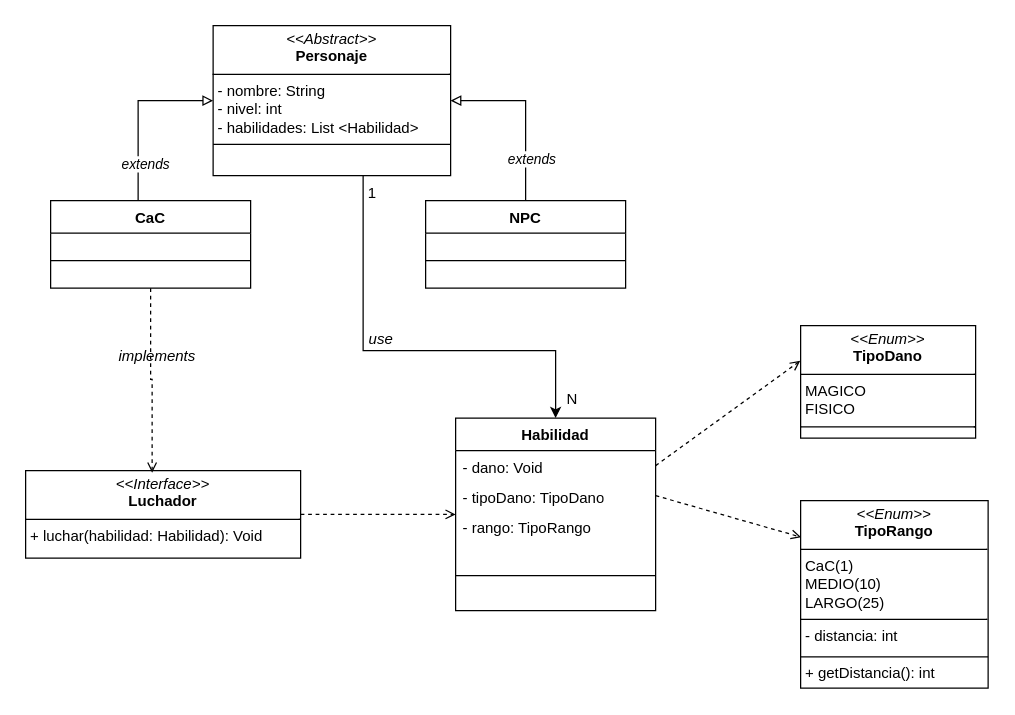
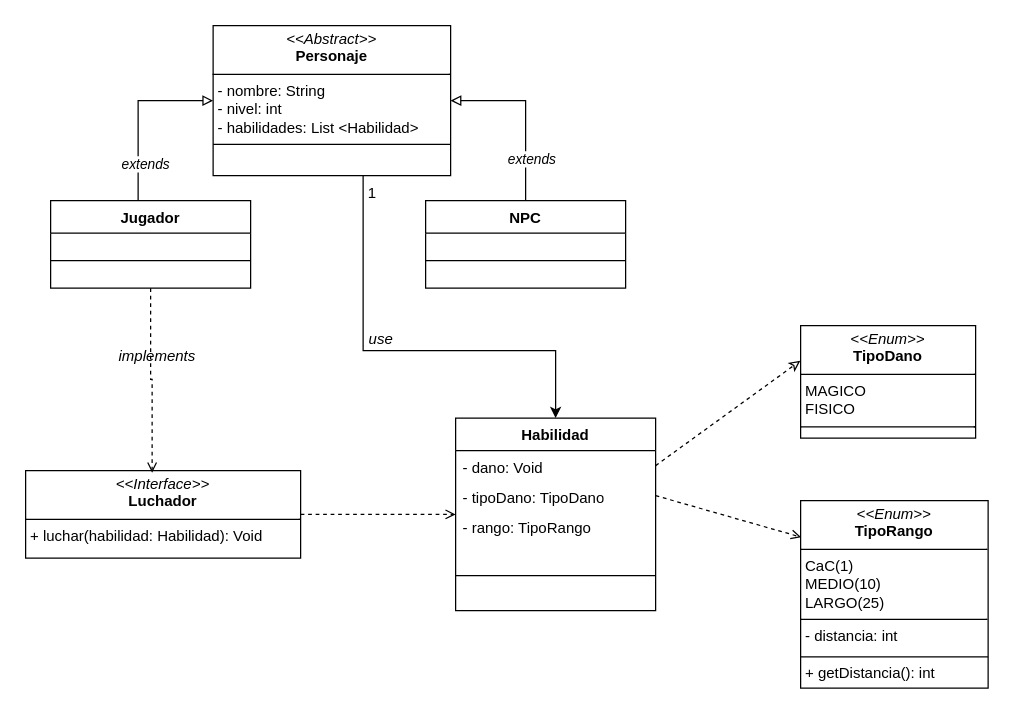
node "CaC": label "CaC" -> "Jugador"
edge "- dano: Void" -> "<<Enum>> TipoDano MAGICO FISICO": arrowhead open -> classic
node "N": removed
